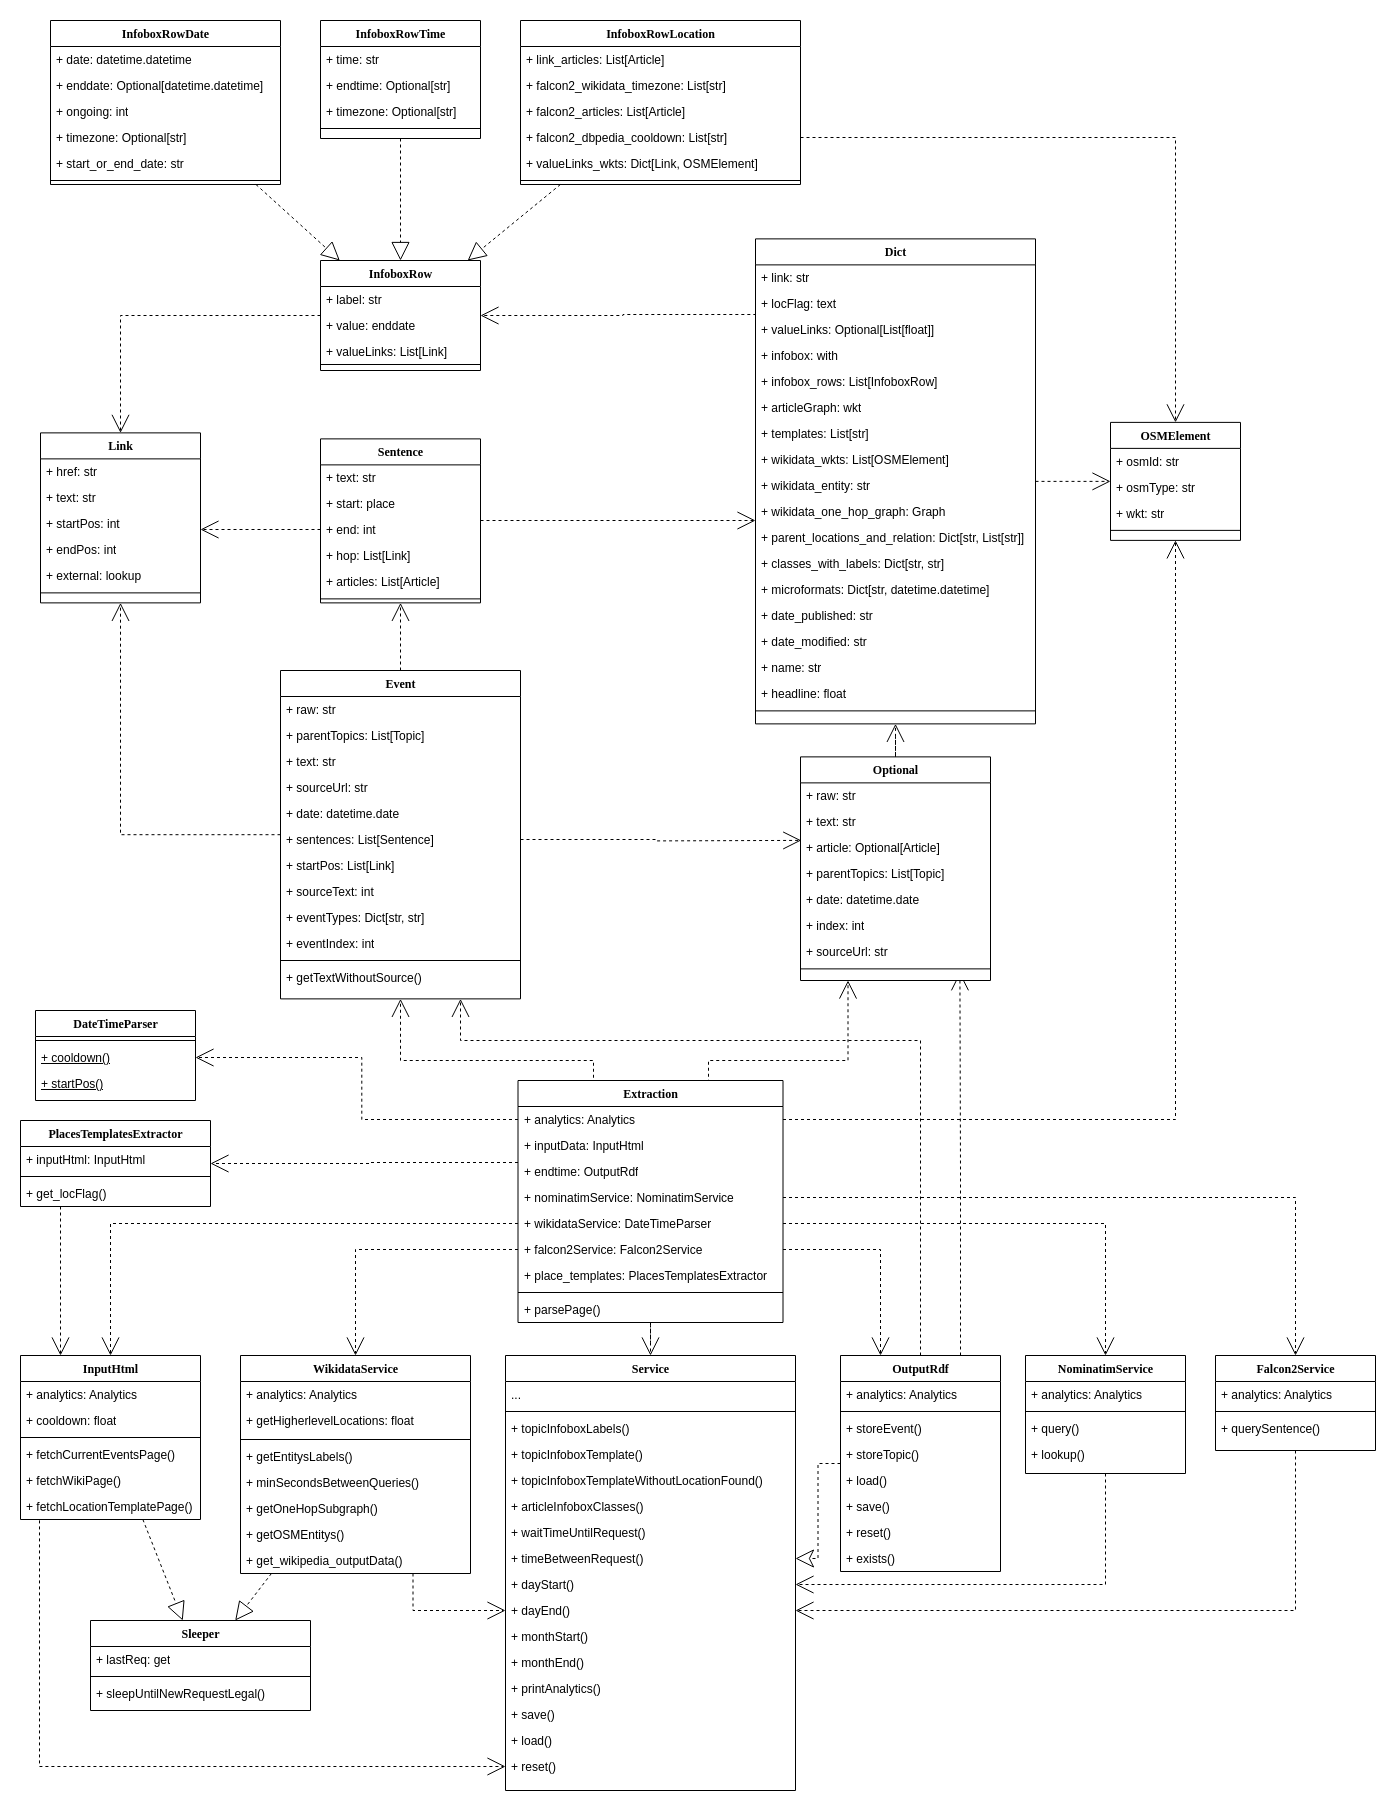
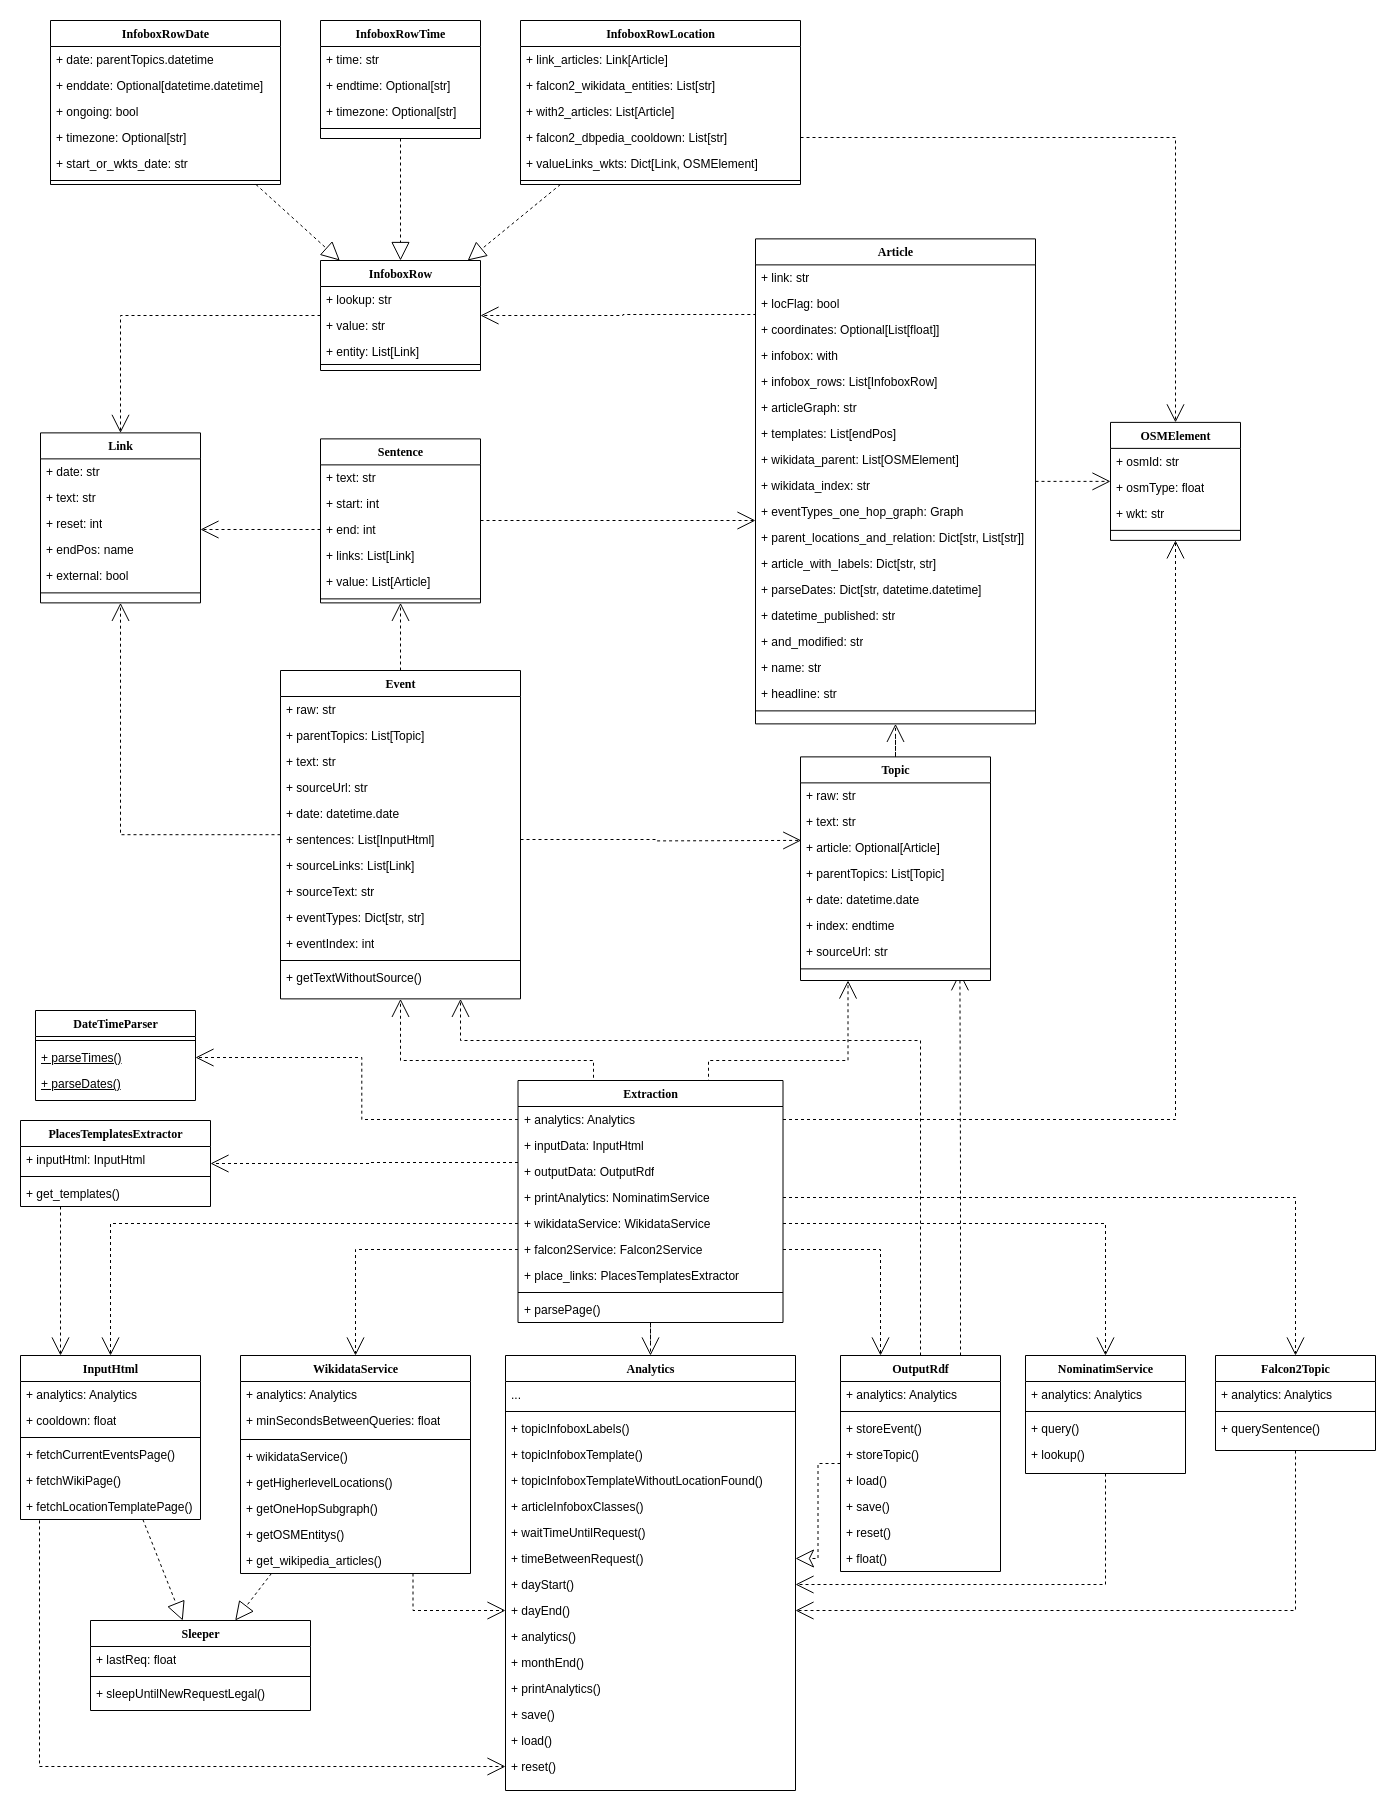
node "+ date: datetime.datetime": label "+ date: datetime.datetime" -> "+ date: parentTopics.datetime"
node "+ link_articles: List[Article]": label "+ link_articles: List[Article]" -> "+ link_articles: Link[Article]"
node "+ falcon2_wikidata_timezone: List[str]": label "+ falcon2_wikidata_timezone: List[str]" -> "+ falcon2_wikidata_entities: List[str]"
node "+ ongoing: int": label "+ ongoing: int" -> "+ ongoing: bool"
node "+ falcon2_articles: List[Article]": label "+ falcon2_articles: List[Article]" -> "+ with2_articles: List[Article]"
node "+ start_or_end_date: str": label "+ start_or_end_date: str" -> "+ start_or_wkts_date: str"
node "Dict": label "Dict" -> "Article"
node "+ label: str": label "+ label: str" -> "+ lookup: str"
node "+ locFlag: text": label "+ locFlag: text" -> "+ locFlag: bool"
node "+ value: enddate": label "+ value: enddate" -> "+ value: str"
node "+ valueLinks: Optional[List[float]]": label "+ valueLinks: Optional[List[float]]" -> "+ coordinates: Optional[List[float]]"
node "+ valueLinks: List[Link]": label "+ valueLinks: List[Link]" -> "+ entity: List[Link]"
node "+ articleGraph: wkt": label "+ articleGraph: wkt" -> "+ articleGraph: str"
node "+ templates: List[str]": label "+ templates: List[str]" -> "+ templates: List[endPos]"
node "+ wikidata_wkts: List[OSMElement]": label "+ wikidata_wkts: List[OSMElement]" -> "+ wikidata_parent: List[OSMElement]"
node "+ href: str": label "+ href: str" -> "+ date: str"
node "+ wikidata_entity: str": label "+ wikidata_entity: str" -> "+ wikidata_index: str"
node "+ osmType: str": label "+ osmType: str" -> "+ osmType: float"
node "+ start: place": label "+ start: place" -> "+ start: int"
node "+ wikidata_one_hop_graph: Graph": label "+ wikidata_one_hop_graph: Graph" -> "+ eventTypes_one_hop_graph: Graph"
node "+ startPos: int": label "+ startPos: int" -> "+ reset: int"
node "+ endPos: int": label "+ endPos: int" -> "+ endPos: name"
node "+ hop: List[Link]": label "+ hop: List[Link]" -> "+ links: List[Link]"
node "+ classes_with_labels: Dict[str, str]": label "+ classes_with_labels: Dict[str, str]" -> "+ article_with_labels: Dict[str, str]"
node "+ external: lookup": label "+ external: lookup" -> "+ external: bool"
node "+ articles: List[Article]": label "+ articles: List[Article]" -> "+ value: List[Article]"
node "+ microformats: Dict[str, datetime.datetime]": label "+ microformats: Dict[str, datetime.datetime]" -> "+ parseDates: Dict[str, datetime.datetime]"
node "+ date_published: str": label "+ date_published: str" -> "+ datetime_published: str"
node "+ date_modified: str": label "+ date_modified: str" -> "+ and_modified: str"
node "+ headline: float": label "+ headline: float" -> "+ headline: str"
node "Optional": label "Optional" -> "Topic"
node "+ sentences: List[Sentence]": label "+ sentences: List[Sentence]" -> "+ sentences: List[InputHtml]"
node "+ startPos: List[Link]": label "+ startPos: List[Link]" -> "+ sourceLinks: List[Link]"
node "+ sourceText: int": label "+ sourceText: int" -> "+ sourceText: str"
node "+ index: int": label "+ index: int" -> "+ index: endtime"
node "+ cooldown()": label "+ cooldown()" -> "+ parseTimes()"
node "+ startPos()": label "+ startPos()" -> "+ parseDates()"
node "+ endtime: OutputRdf": label "+ endtime: OutputRdf" -> "+ outputData: OutputRdf"
node "+ get_locFlag()": label "+ get_locFlag()" -> "+ get_templates()"
node "+ nominatimService: NominatimService": label "+ nominatimService: NominatimService" -> "+ printAnalytics: NominatimService"
node "+ wikidataService: DateTimeParser": label "+ wikidataService: DateTimeParser" -> "+ wikidataService: WikidataService"
node "+ place_templates: PlacesTemplatesExtractor": label "+ place_templates: PlacesTemplatesExtractor" -> "+ place_links: PlacesTemplatesExtractor"
node "Service": label "Service" -> "Analytics"
node "Falcon2Service": label "Falcon2Service" -> "Falcon2Topic"
node "+ getHigherlevelLocations: float": label "+ getHigherlevelLocations: float" -> "+ minSecondsBetweenQueries: float"
node "+ getEntitysLabels()": label "+ getEntitysLabels()" -> "+ wikidataService()"
node "+ minSecondsBetweenQueries()": label "+ minSecondsBetweenQueries()" -> "+ getHigherlevelLocations()"
node "+ exists()": label "+ exists()" -> "+ float()"
node "+ get_wikipedia_outputData()": label "+ get_wikipedia_outputData()" -> "+ get_wikipedia_articles()"
node "+ monthStart()": label "+ monthStart()" -> "+ analytics()"
node "+ lastReq: get": label "+ lastReq: get" -> "+ lastReq: float"
